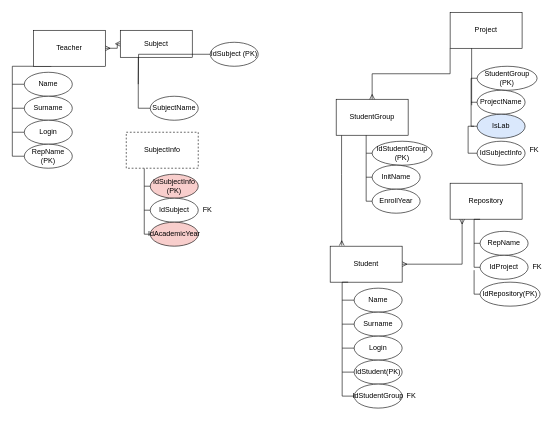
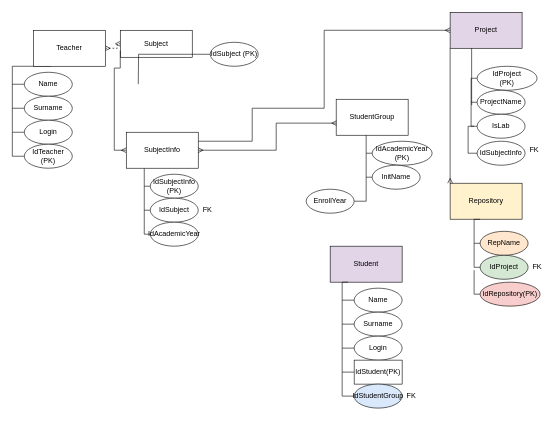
node "Project": fillcolor #ffffff -> #e1d5e7
edge "Subject" -- "Teacher": style solid -> dashed
edge "Project" -> "StudentGroup": now "Project" -> "Repository"
node "StudentGroup (PK)": label "StudentGroup (PK)" -> "IdProject (PK)"
edge "SubjectInfo" -> "Project": added
edge "Subject" -- "SubjectName": removed
edge "Subject" -> "SubjectInfo": added
node "SubjectName": removed
node "IsLab": fillcolor #dae8fc -> #ffffff
node "SubjectInfo": style dashed -> solid
edge "StudentGroup" -- "SubjectInfo": added
node "IdStudentGroup (PK)": label "IdStudentGroup (PK)" -> "IdAcademicYear (PK)"
node "RepName (PK)": label "RepName (PK)" -> "IdTeacher (PK)"
node "IdSubjectInfo (PK)": fillcolor #f8cecc -> #ffffff
edge "StudentGroup" -> "Student": removed
node "EnrollYear": moved (396, 201) -> (330, 201)
node "Repository": fillcolor #ffffff -> #fff2cc
node "IdAcademicYear": fillcolor #f8cecc -> #ffffff
node "RepName": fillcolor #ffffff -> #ffe6cc
node "Student": fillcolor #ffffff -> #e1d5e7
edge "Repository" -- "Student": removed
node "IdProject": fillcolor #ffffff -> #d5e8d4
node "IdRepository(PK)": fillcolor #ffffff -> #f8cecc
node "IdStudent(PK)": shape ellipse -> rectangle
node "IdStudentGroup": fillcolor #ffffff -> #dae8fc
